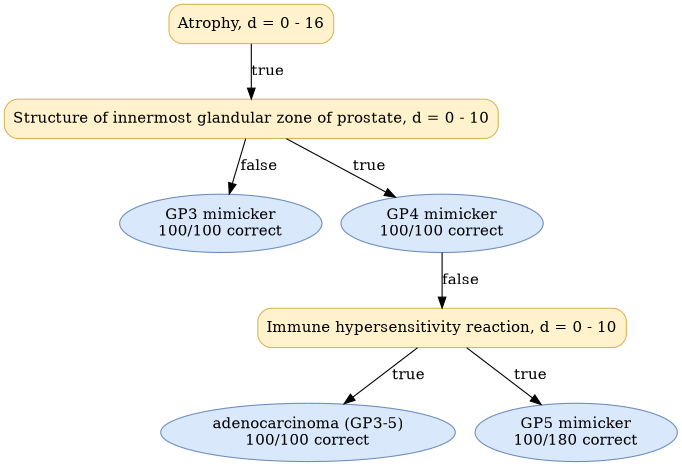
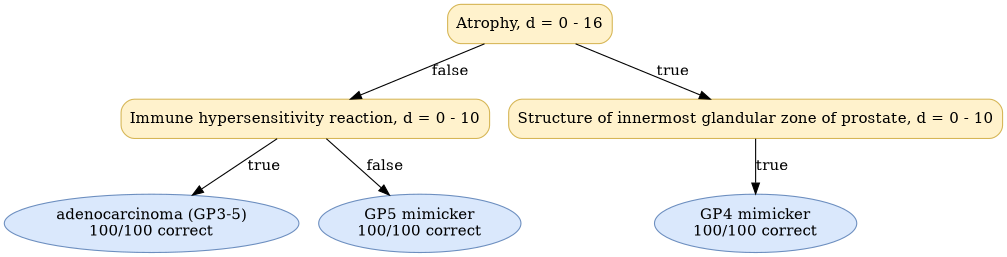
node "GP3 mimicker": removed
edge "GP4 mimicker" -> "Immune hypersensitivity reaction, d = 0 - 10": now "Atrophy, d = 0 - 16" -> "Immune hypersensitivity reaction, d = 0 - 10"
edge "Immune hypersensitivity reaction, d = 0 - 10" -> "GP5 mimicker": label "true" -> "false"
node "GP5 mimicker": text "100/180 correct" -> "100/100 correct"
